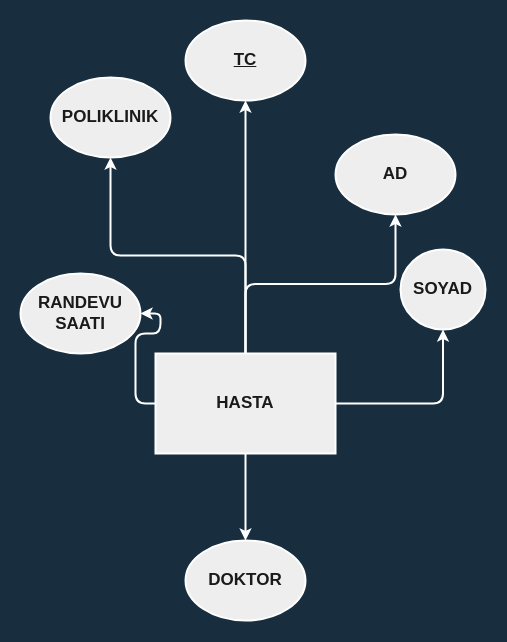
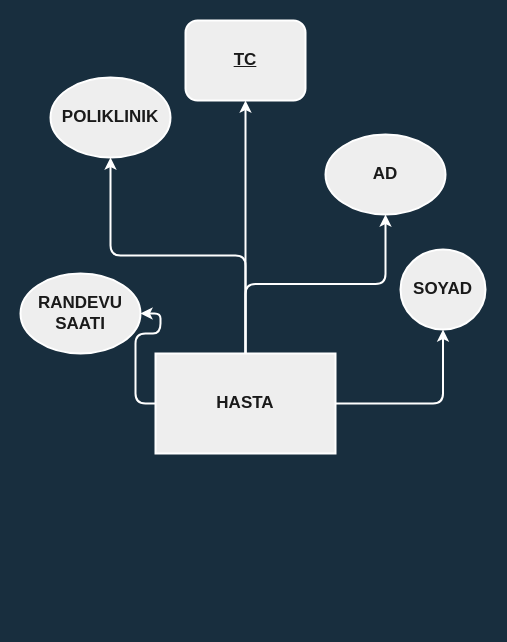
node "TC": shape ellipse -> rounded rectangle
node "AD": moved (396, 175) -> (386, 175)
edge "HASTA" -> "DOKTOR": removed
node "DOKTOR": removed
